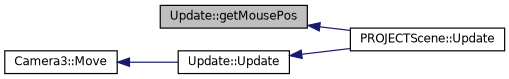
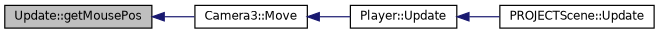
edge "PROJECTScene::Update" -> "Update::getMousePos": now "Camera3::Move" -> "Update::getMousePos"
node "Update::Update": label "Update::Update" -> "Player::Update"
